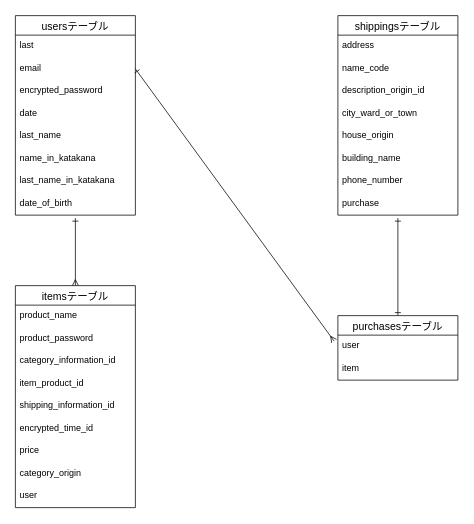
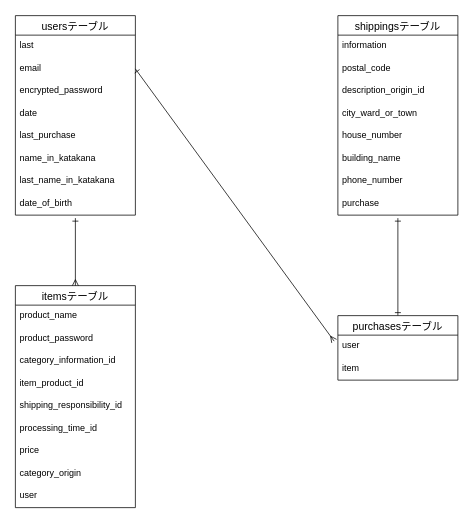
node "address": label "address" -> "information"
node "name_code": label "name_code" -> "postal_code"
node "last_name": label "last_name" -> "last_purchase"
node "house_origin": label "house_origin" -> "house_number"
node "shipping_information_id": label "shipping_information_id" -> "shipping_responsibility_id"
node "encrypted_time_id": label "encrypted_time_id" -> "processing_time_id"
